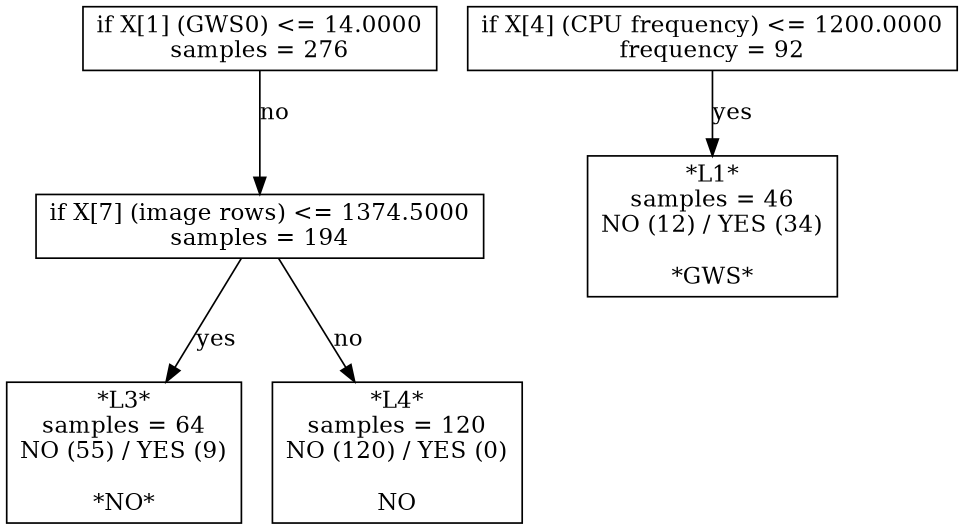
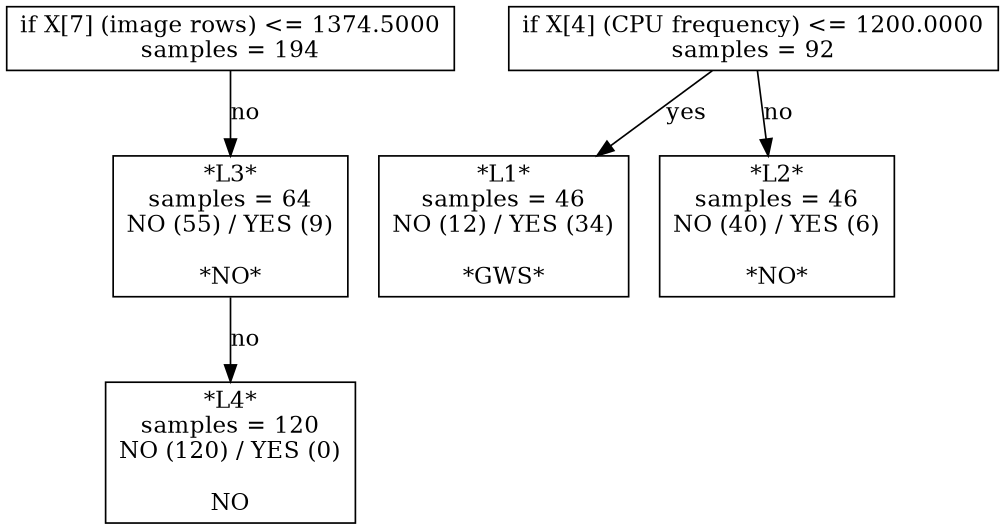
node "if X[1] (GWS0) <= 14.0000 samples = 276": removed
node "if X[4] (CPU frequency) <= 1200.0000 frequency = 92": label "if X[4] (CPU frequency) <= 1200.0000 frequency = 92" -> "if X[4] (CPU frequency) <= 1200.0000 samples = 92"
node "*L2* samples = 46 NO (40) / YES (6) *NO*": added
edge "if X[7] (image rows) <= 1374.5000 samples = 194" -> "*L4* samples = 120 NO (120) / YES (0) NO": now "*L3* samples = 64 NO (55) / YES (9) *NO*" -> "*L4* samples = 120 NO (120) / YES (0) NO"
edge "if X[7] (image rows) <= 1374.5000 samples = 194" -> "*L3* samples = 64 NO (55) / YES (9) *NO*": label "yes" -> "no"
